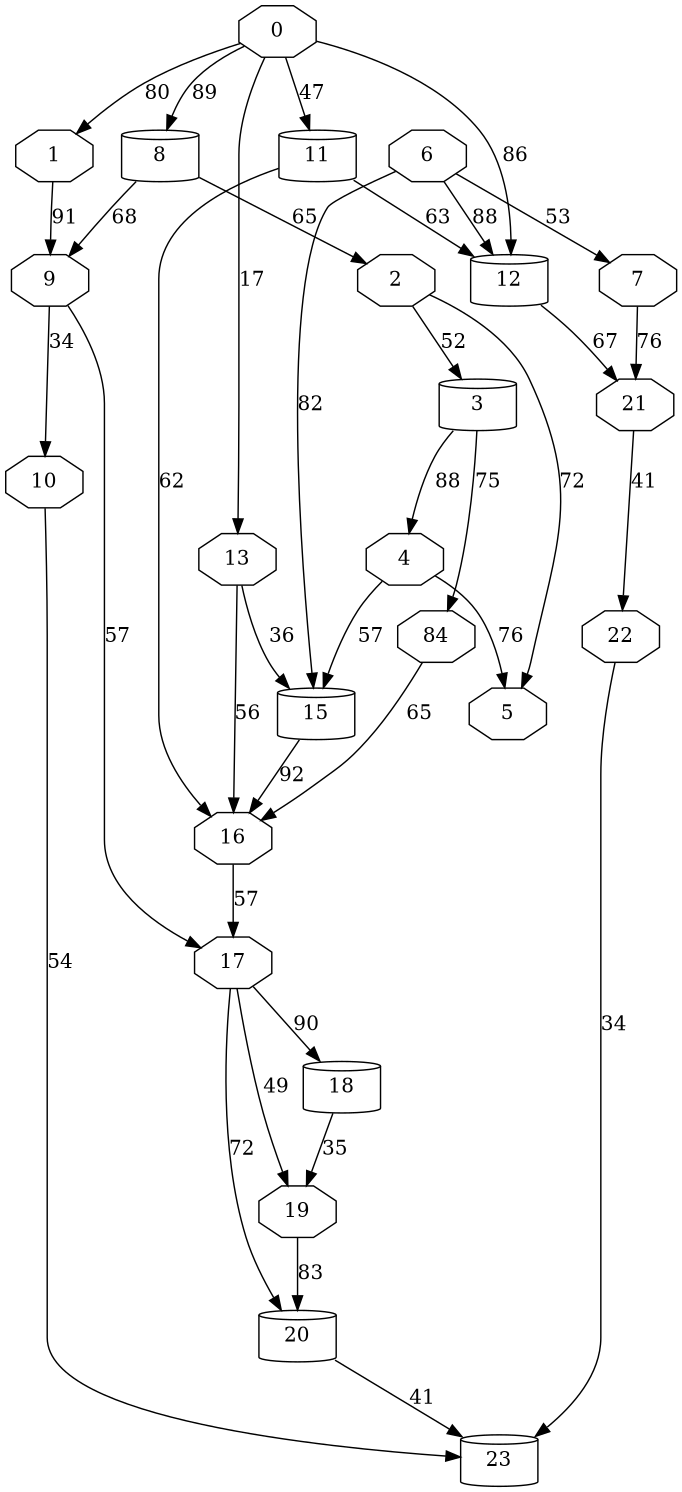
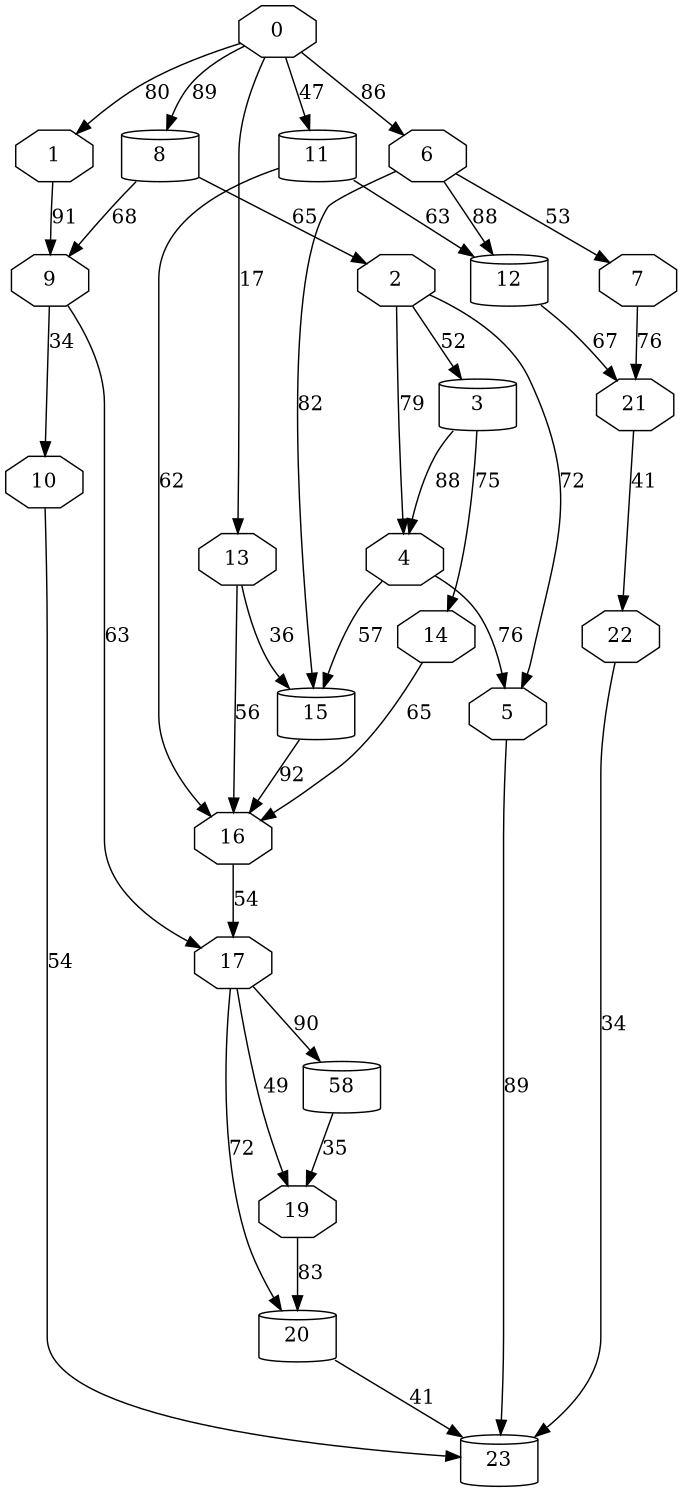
edge "0" -> "12": now "0" -> "6"
edge "2" -> "4": added, label "79"
edge "9" -> "17": label "57" -> "63"
node "84": label "84" -> "14"
edge "16" -> "17": label "57" -> "54"
edge "5" -> "23": added, label "89"
node "18": label "18" -> "58"
